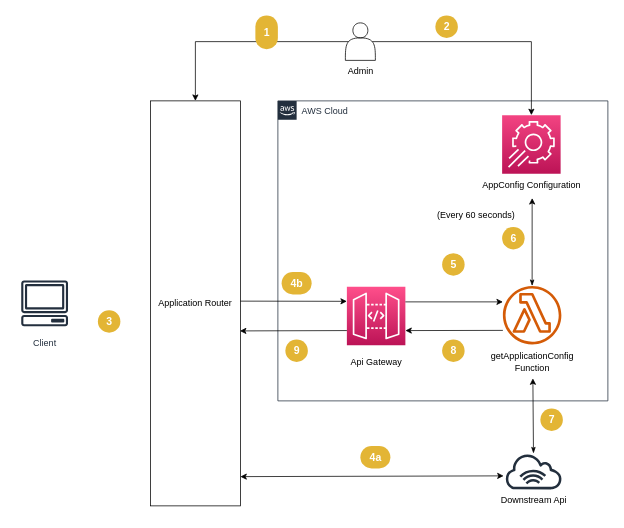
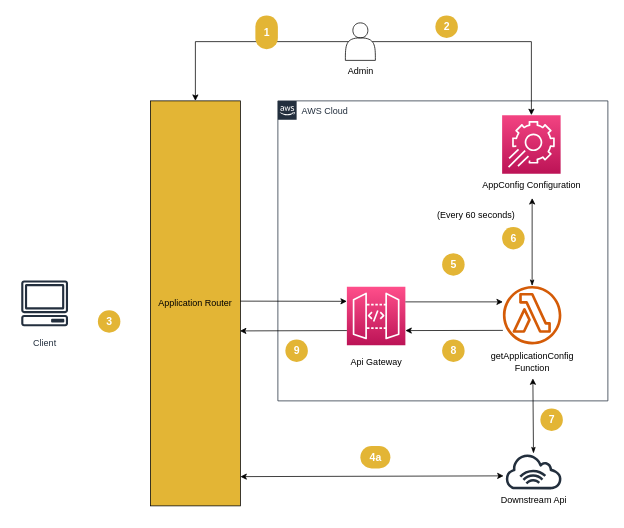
node "4b": removed
node "Application Router": fillcolor #ffffff -> #e3b535
